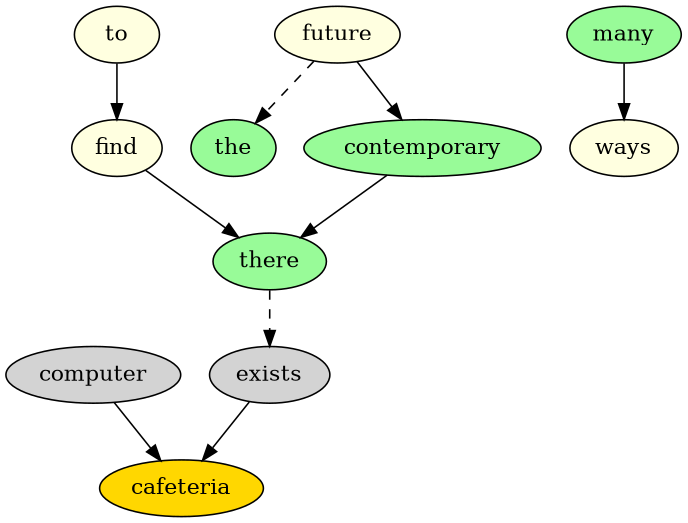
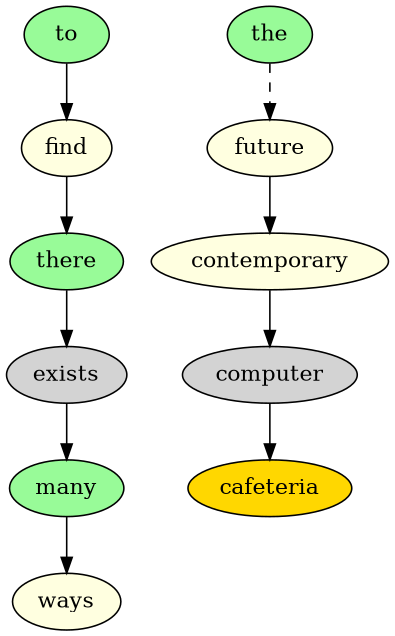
node "to": fillcolor lightyellow -> palegreen
edge "future" -> "the": reversed
node "contemporary": fillcolor palegreen -> lightyellow
edge "contemporary" -> "there": now "contemporary" -> "computer"
edge "there" -> "exists": style dashed -> solid
edge "exists" -> "cafeteria": now "exists" -> "many"
